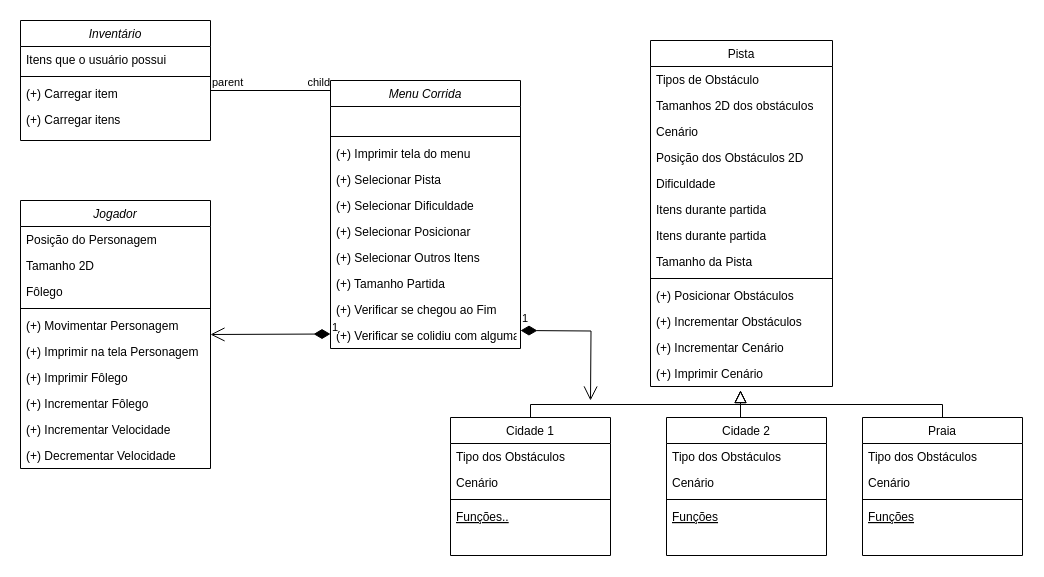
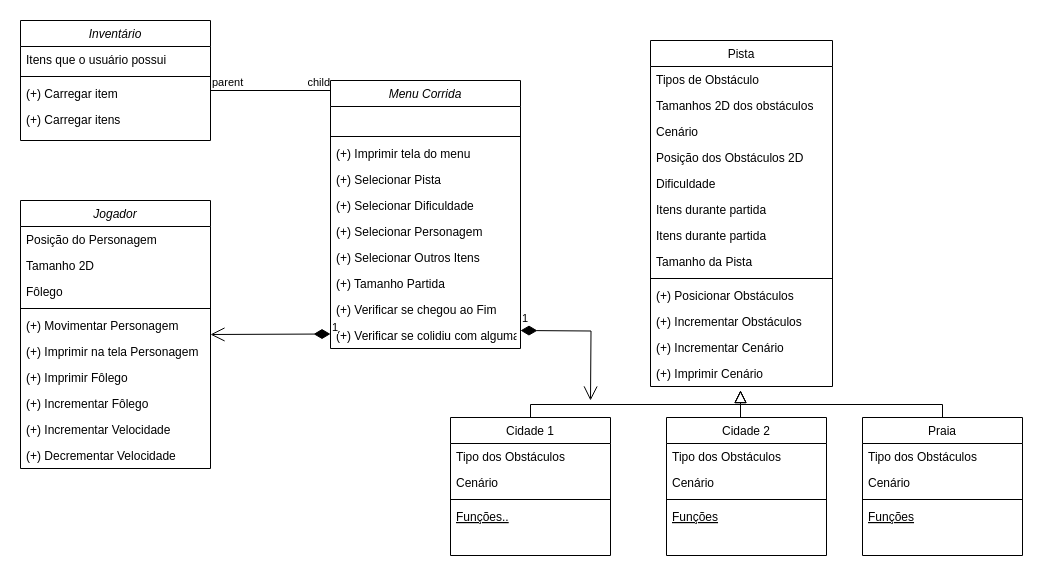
node "(+) Selecionar Posicionar": label "(+) Selecionar Posicionar" -> "(+) Selecionar Personagem"
